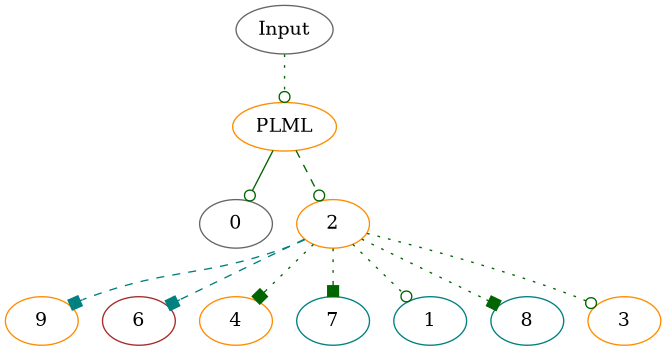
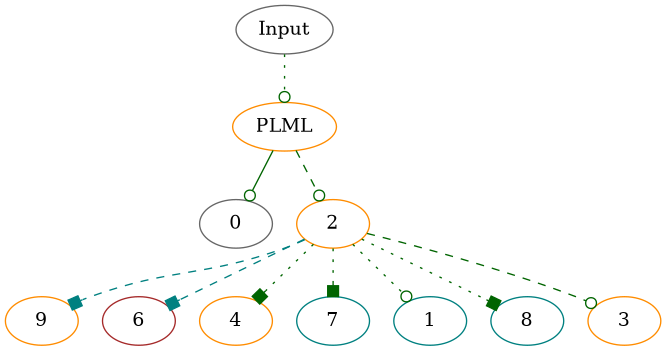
edge "2" -> "3": style dotted -> dashed
